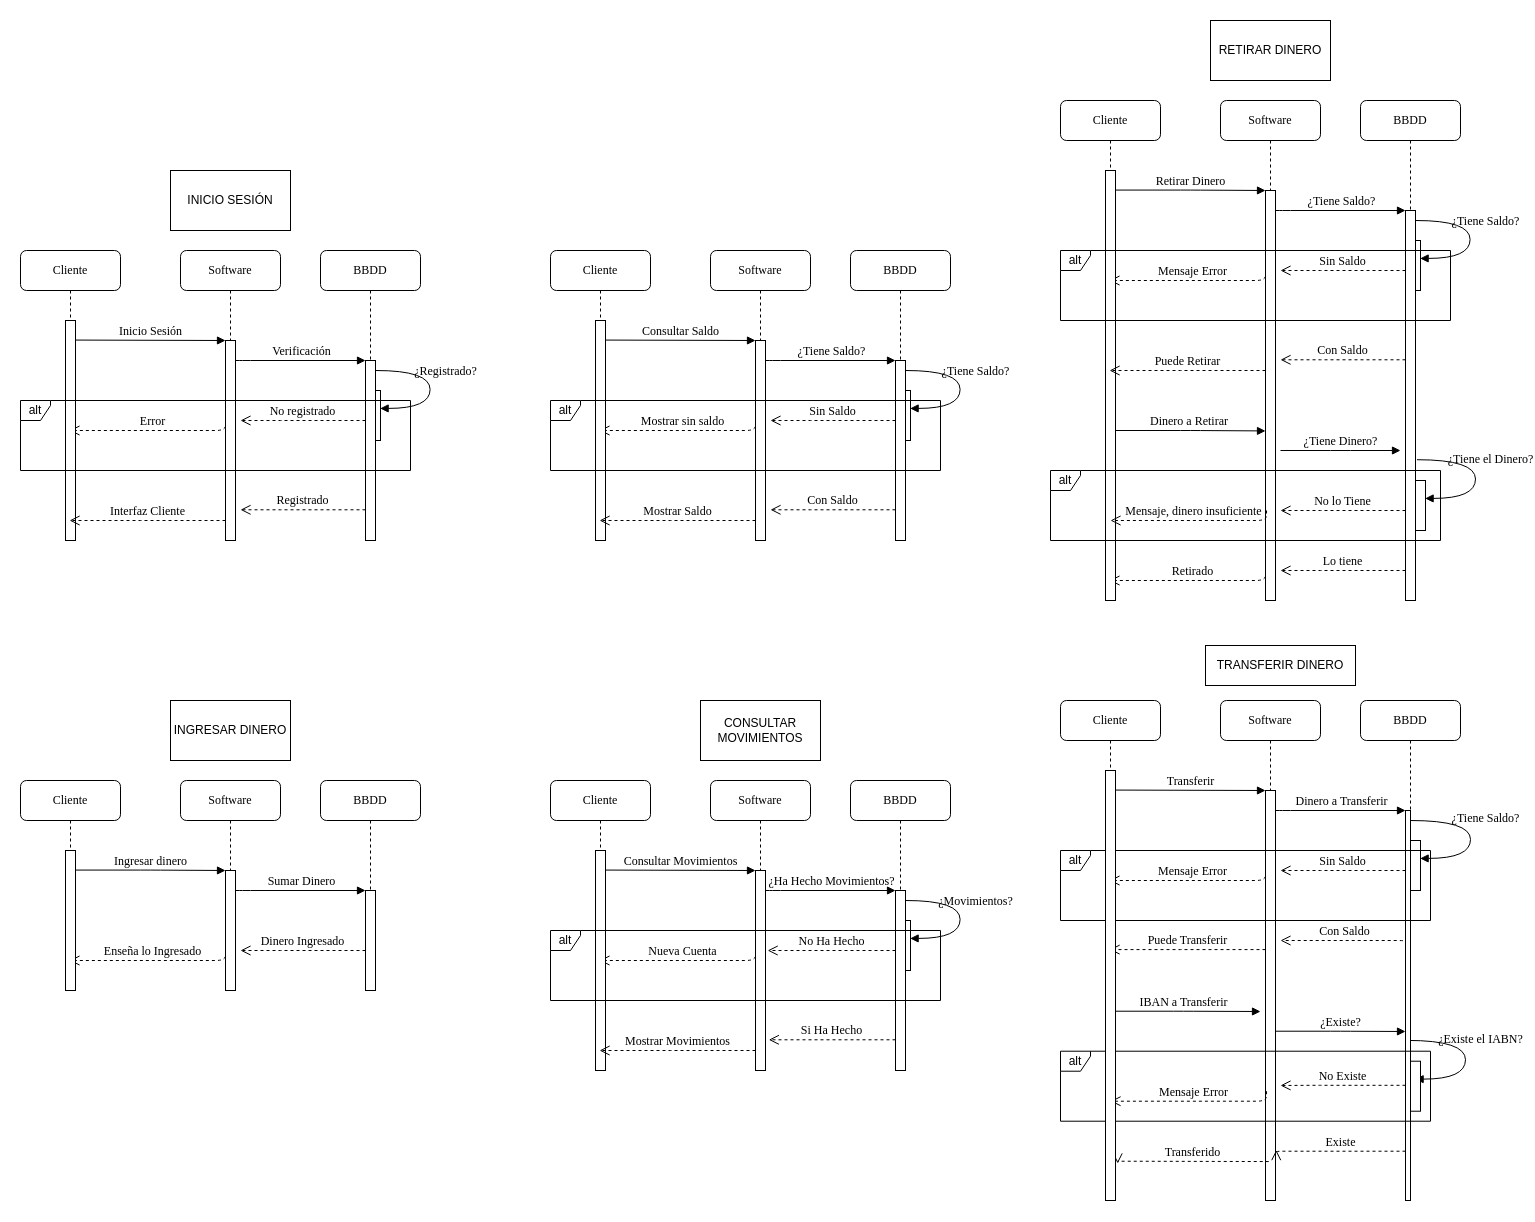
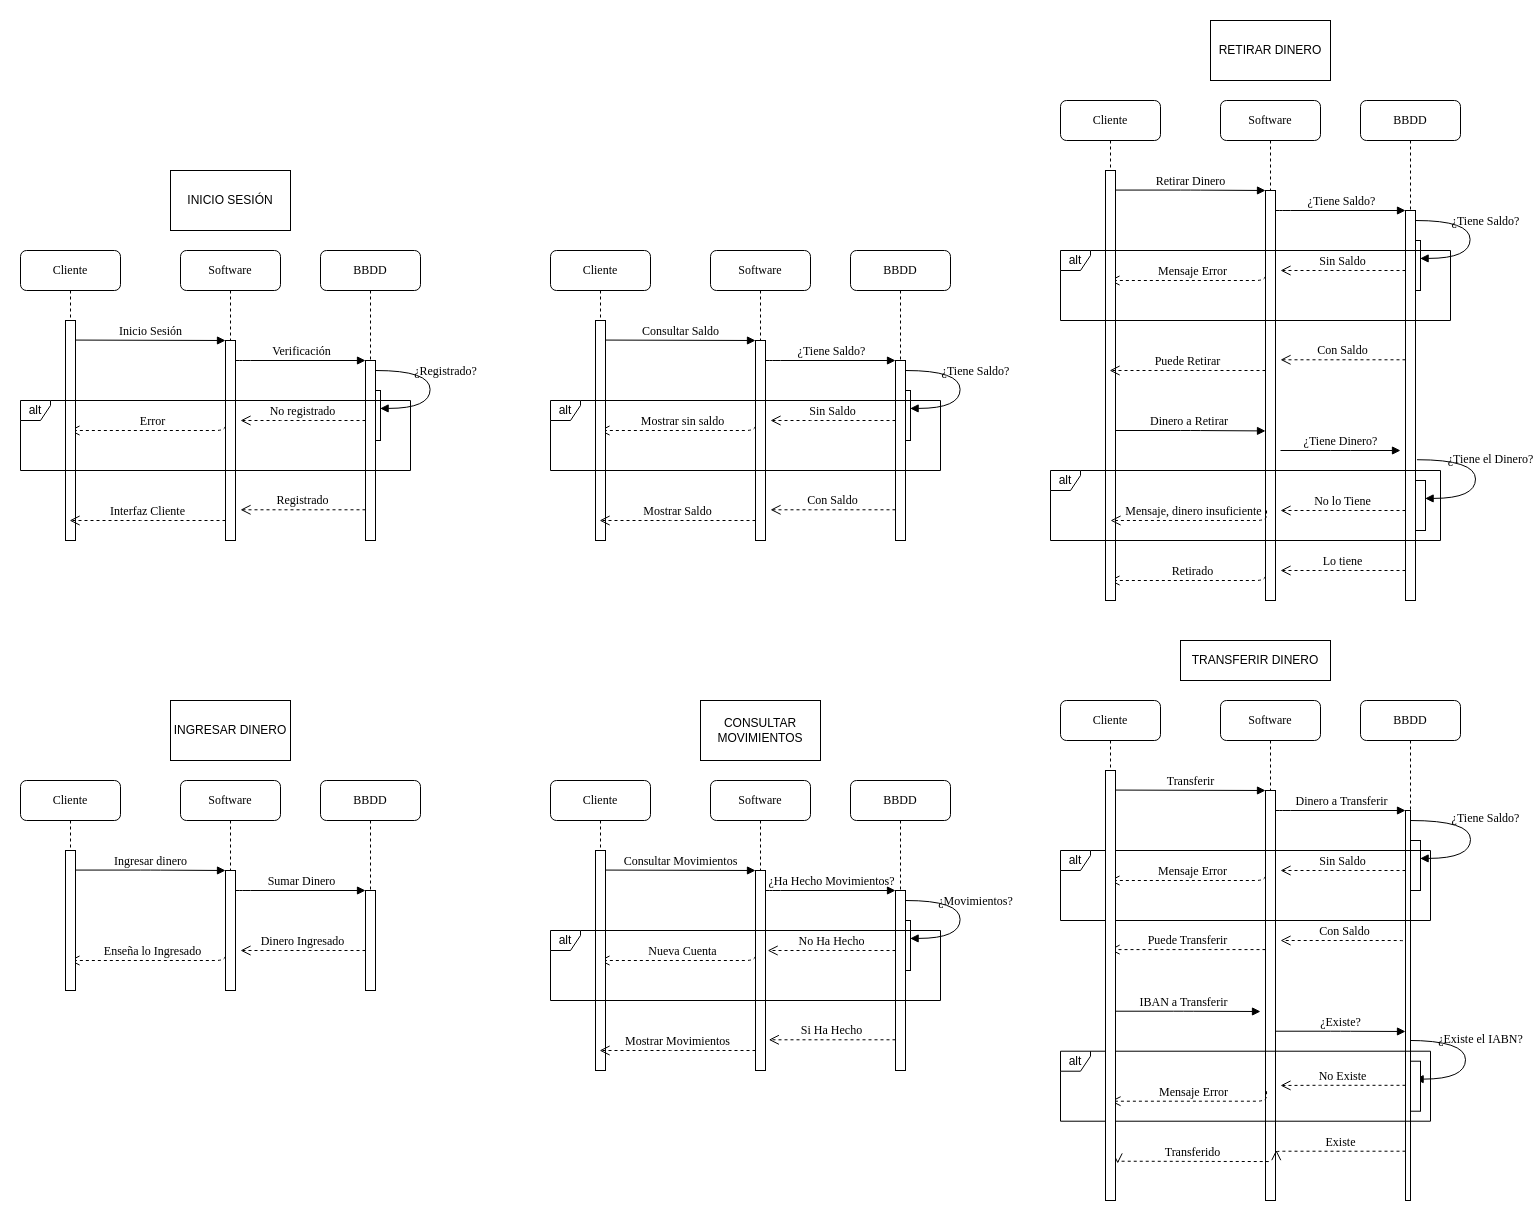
node "TRANSFERIR DINERO": moved (1281, 666) -> (1256, 661)
